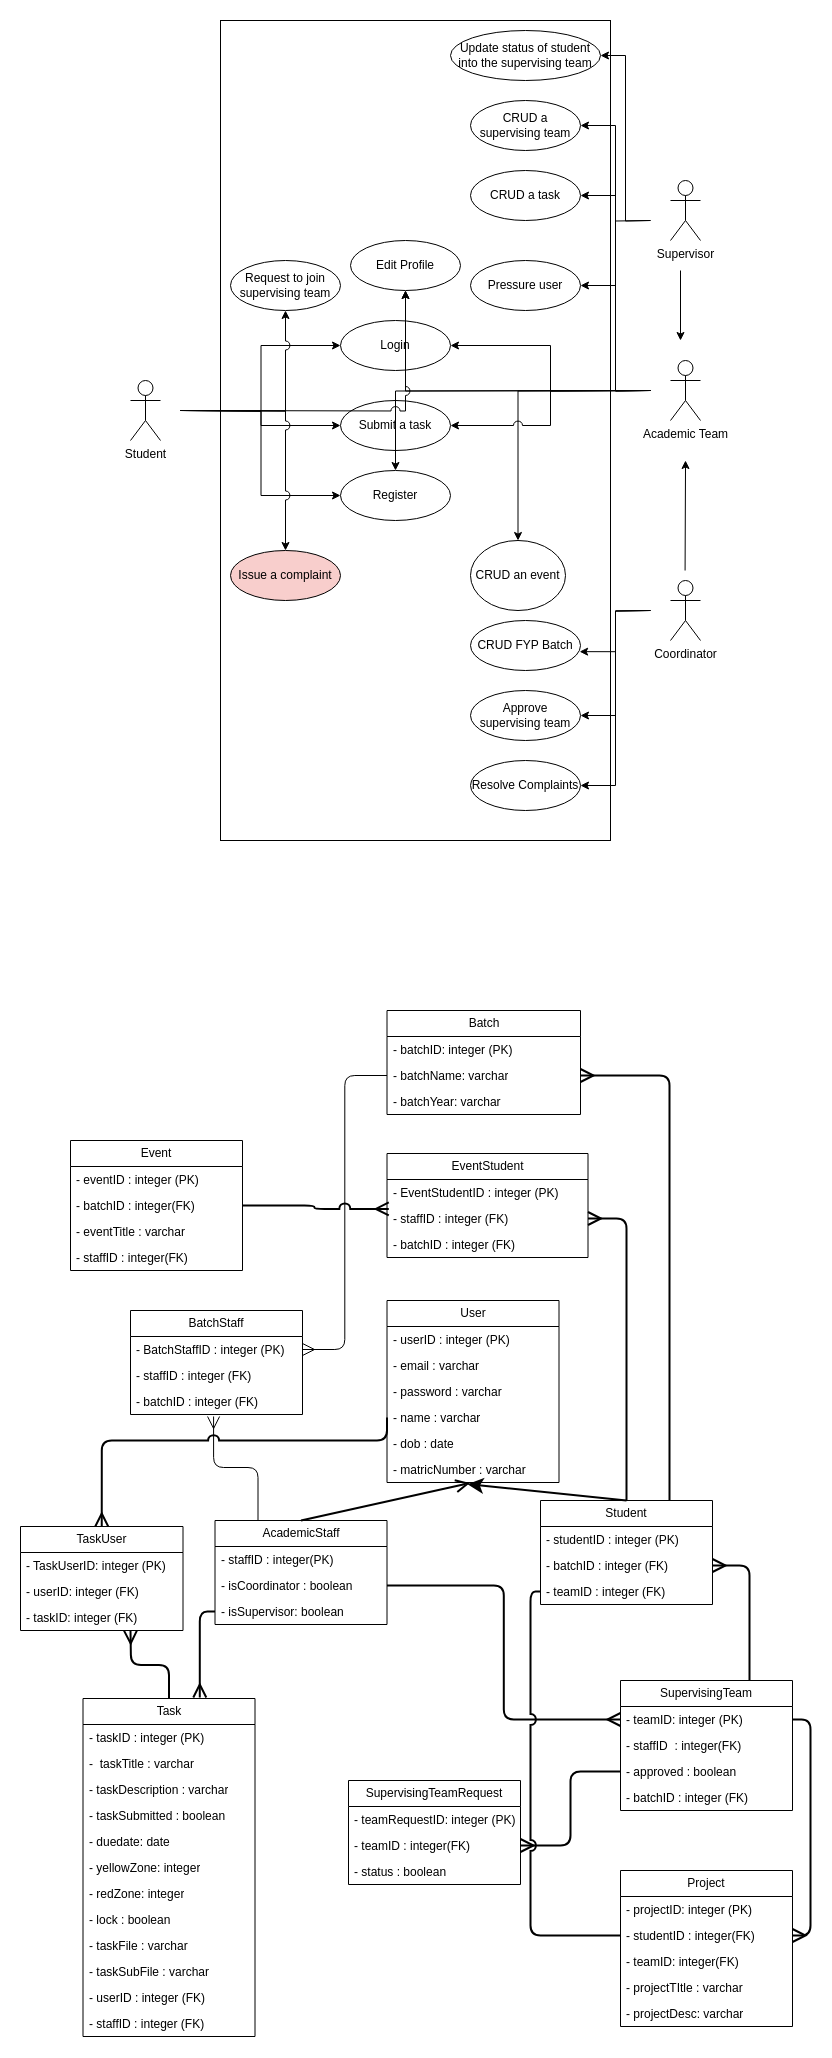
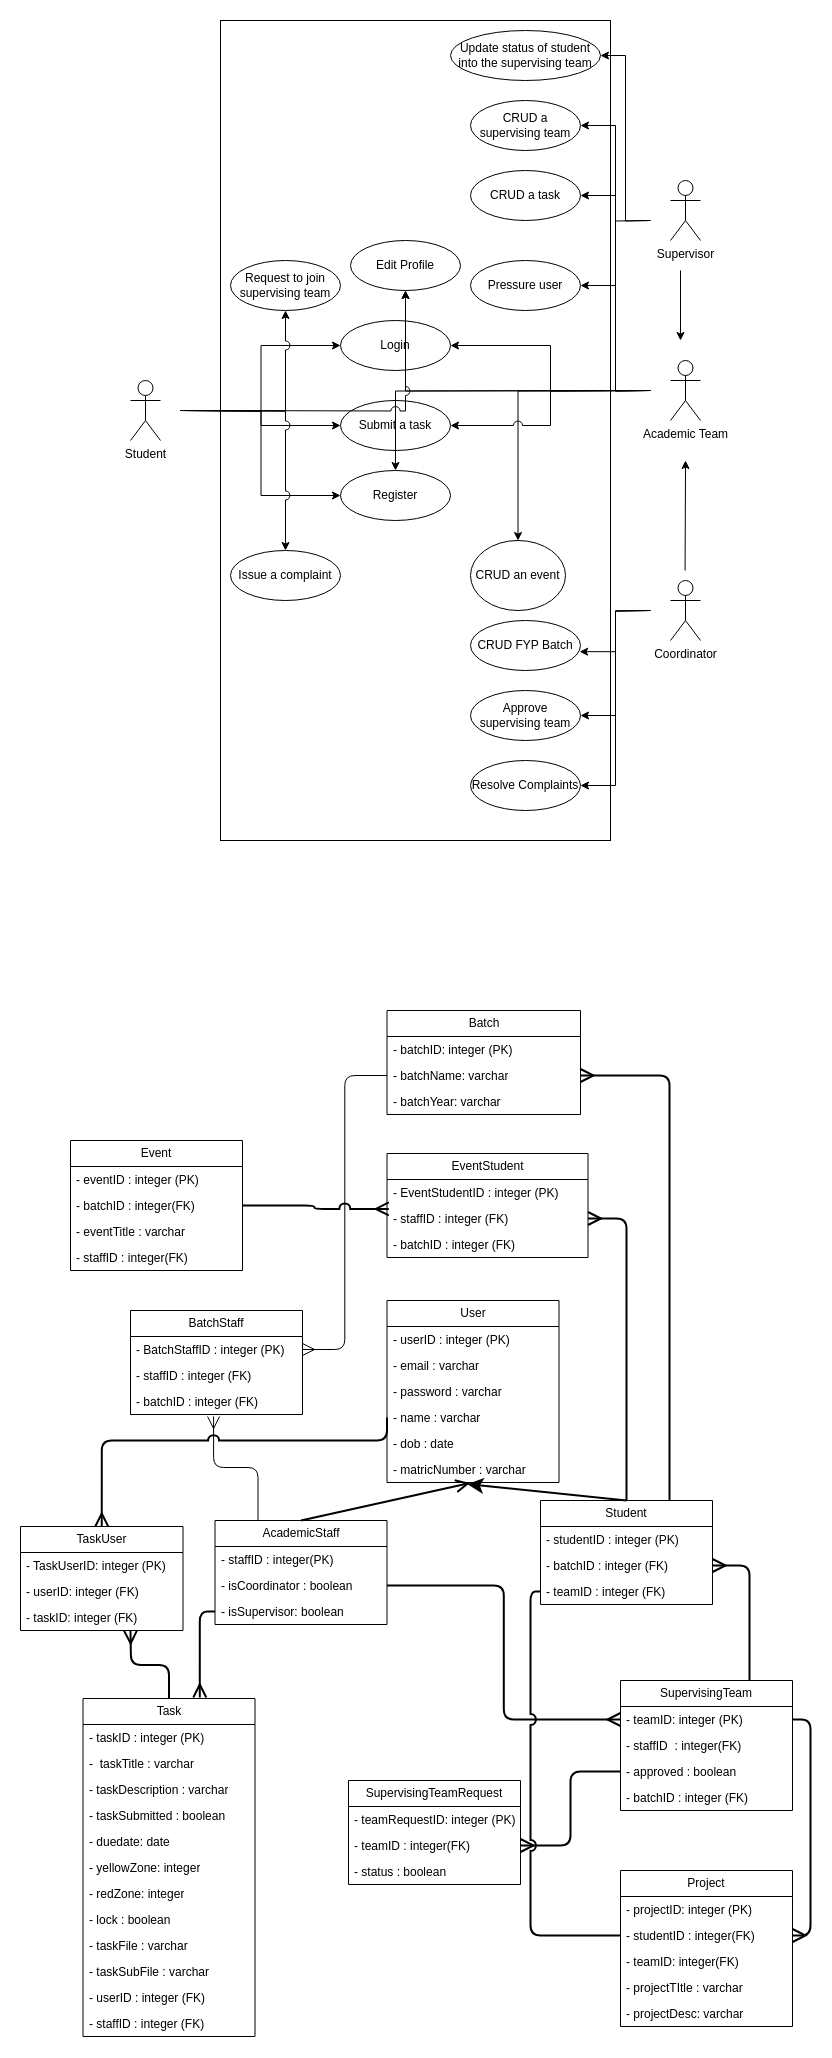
node "Issue a complaint": fillcolor #f8cecc -> #ffffff
